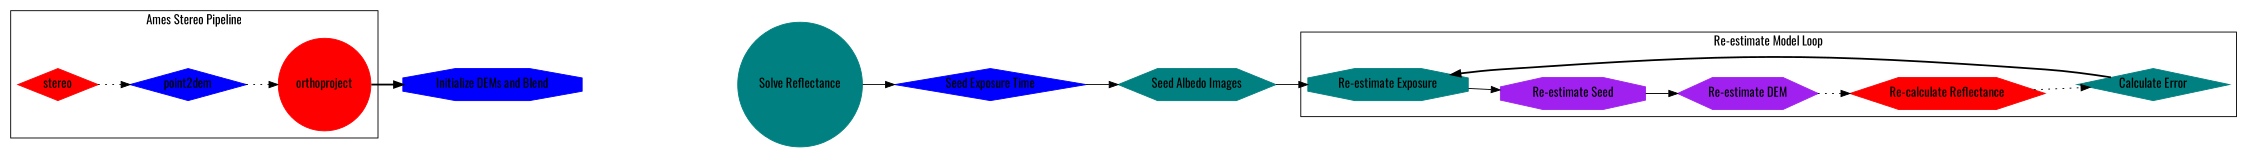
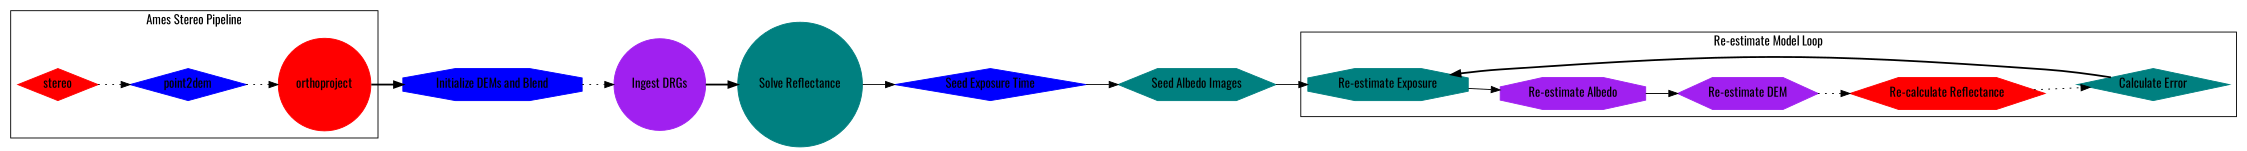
node "Ingest DRGs": added
node "Re-estimate Seed": label "Re-estimate Seed" -> "Re-estimate Albedo"
